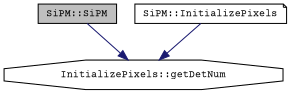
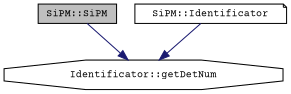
node "SiPM::InitializePixels": label "SiPM::InitializePixels" -> "SiPM::Identificator"
node "InitializePixels::getDetNum": label "InitializePixels::getDetNum" -> "Identificator::getDetNum"
